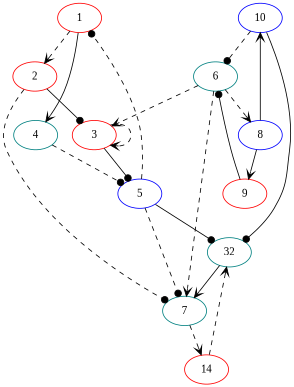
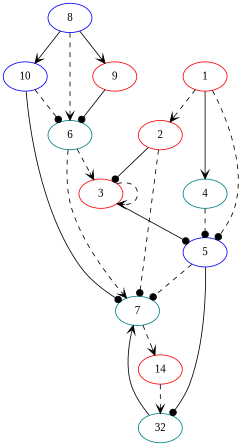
edge "5" -> "1": reversed
edge "6" -> "8": reversed
edge "10" -> "32": now "10" -> "7"
